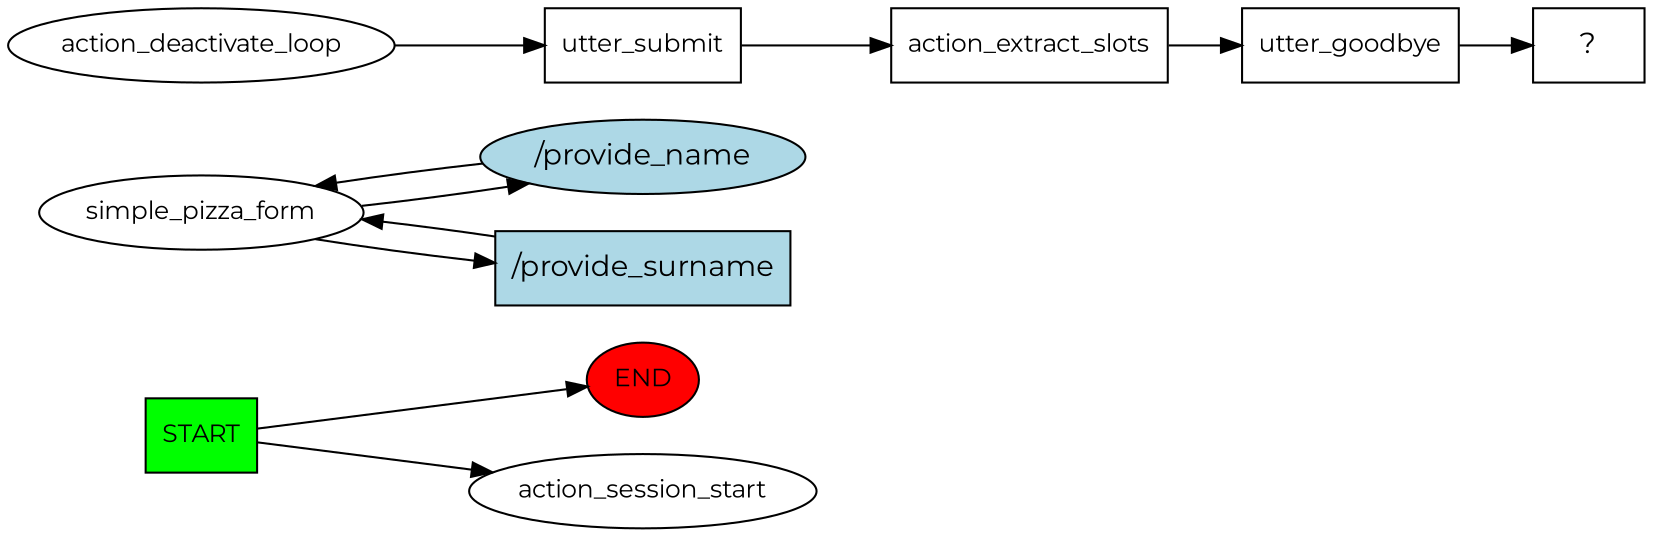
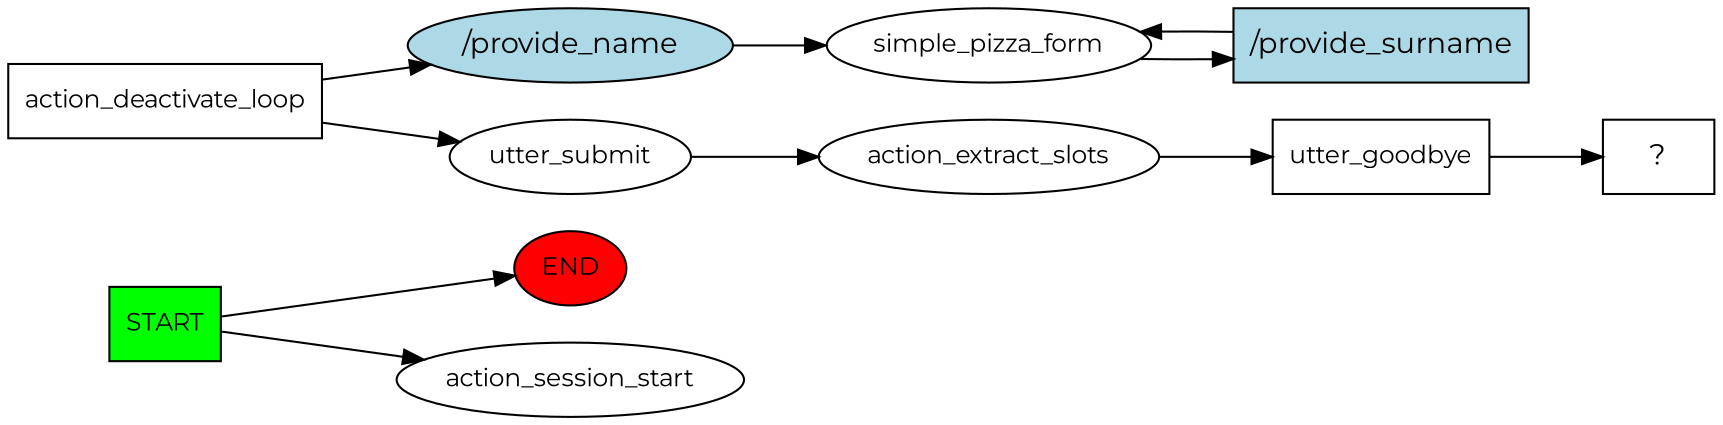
node "action_deactivate_loop": shape ellipse -> box
node "utter_submit": shape box -> ellipse
node "action_extract_slots": shape box -> ellipse
edge "simple_pizza_form" -> "/provide_name": now "action_deactivate_loop" -> "/provide_name"
